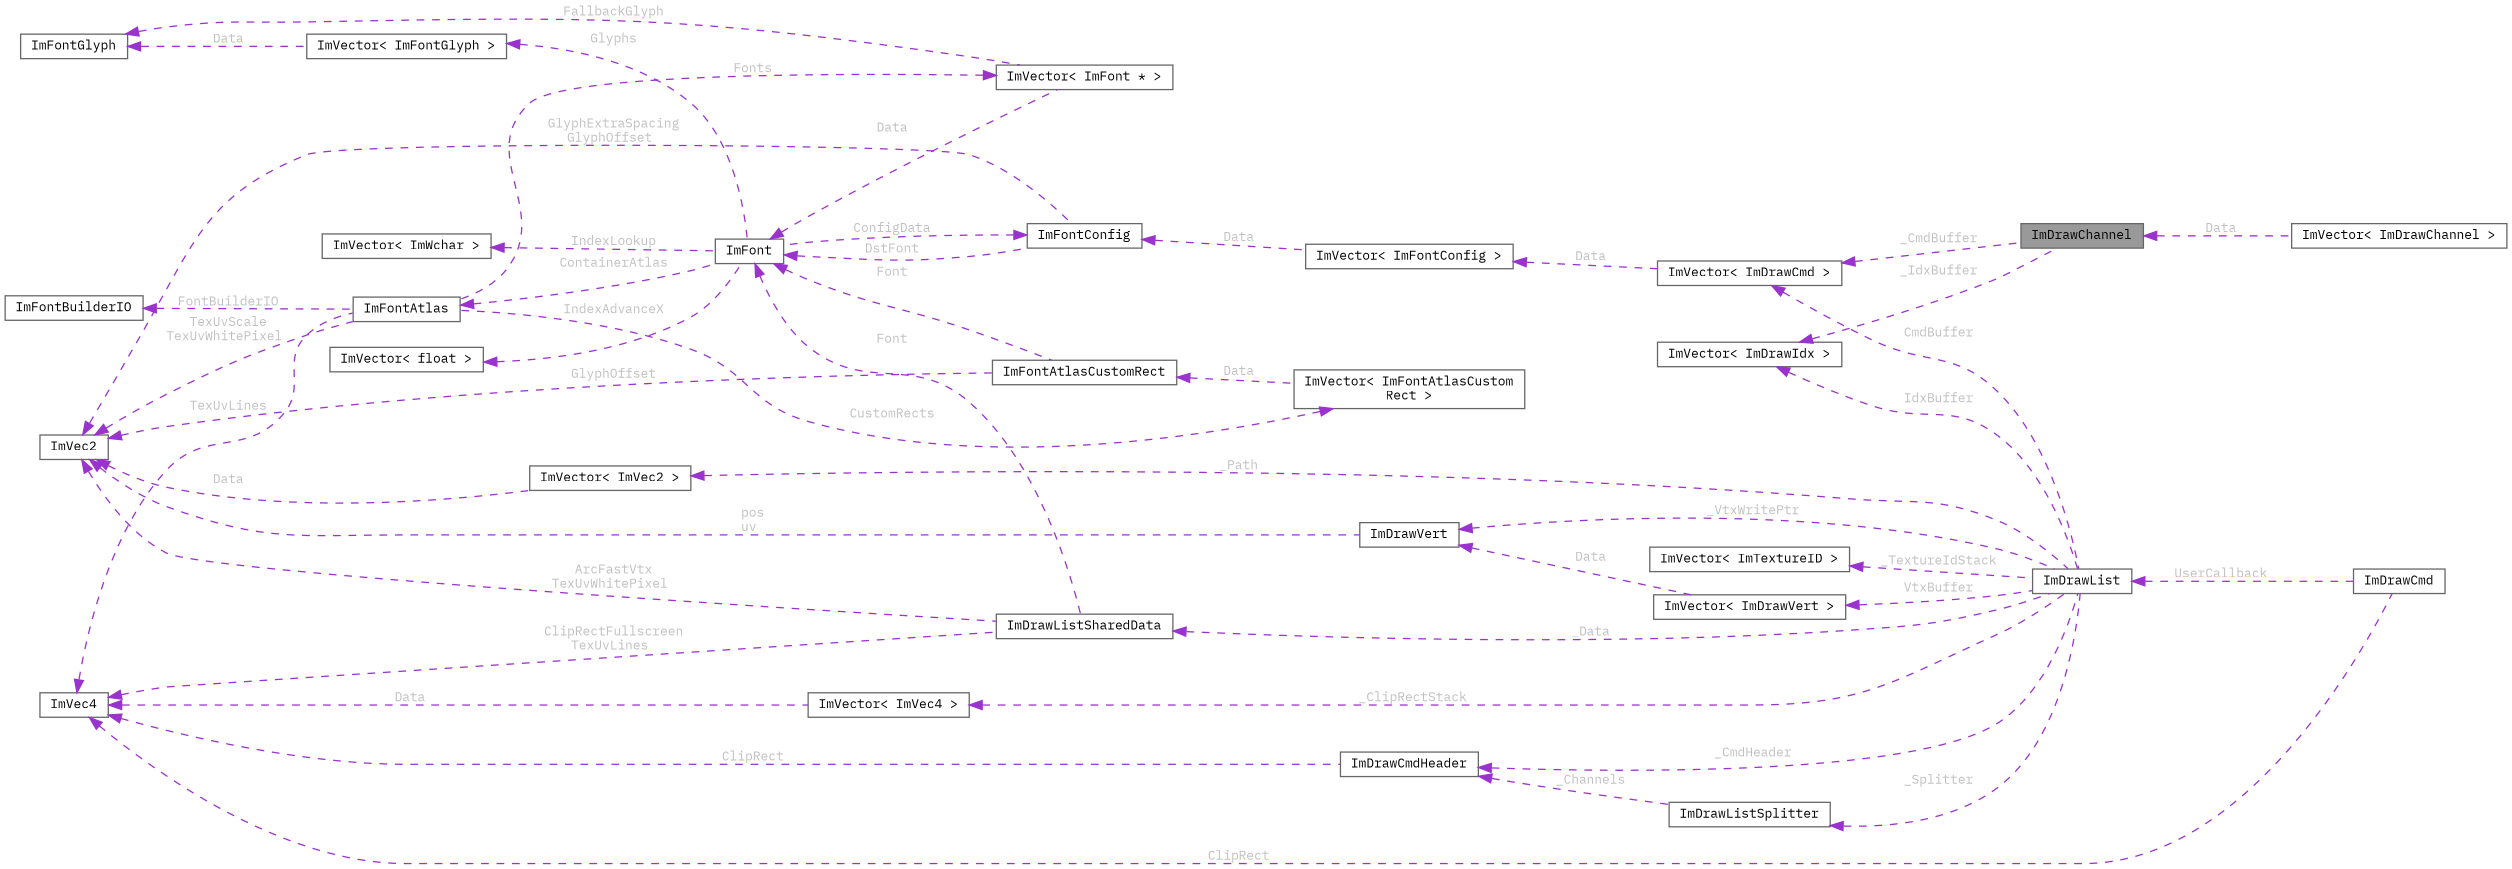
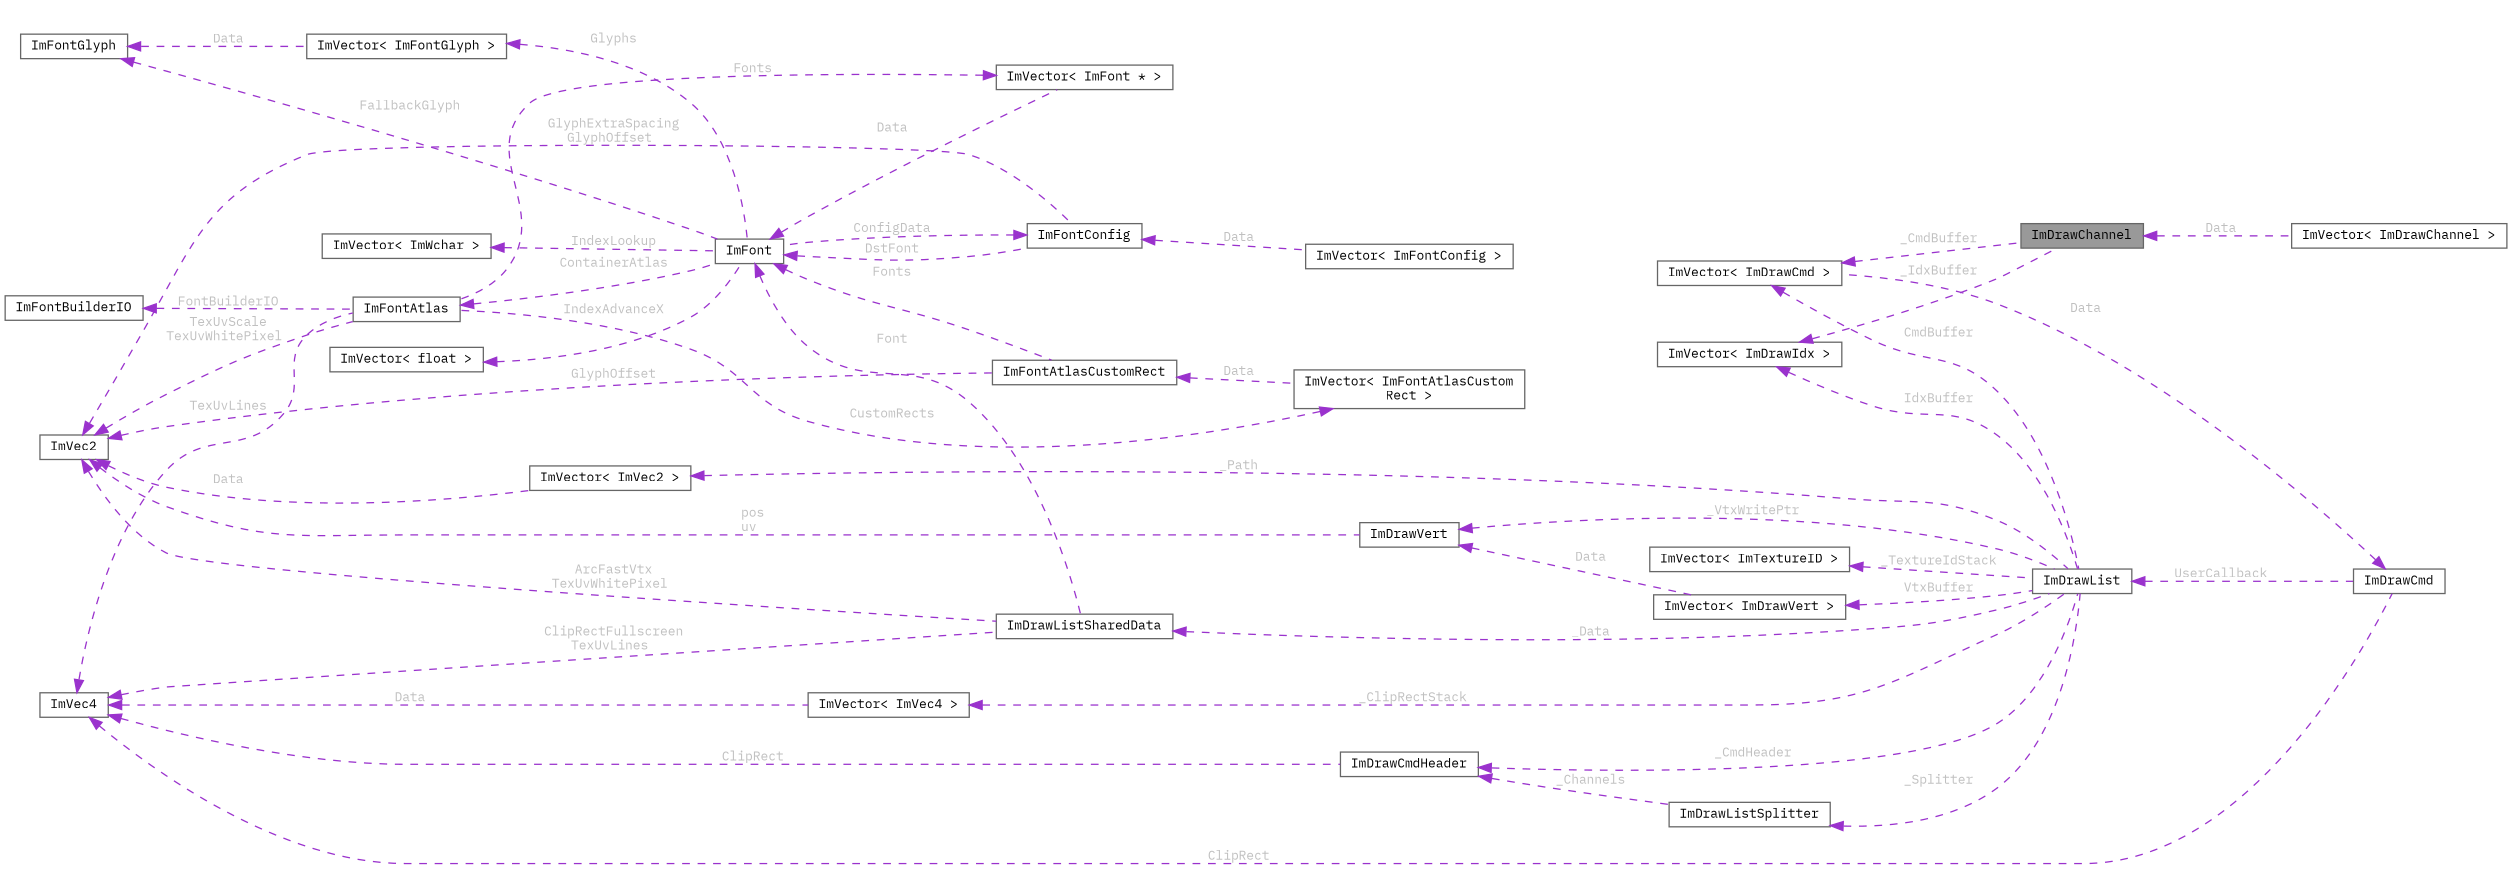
edge "ImVector< ImFont * >" -> "ImFontGlyph": now "ImFont" -> "ImFontGlyph"
edge "ImVector< ImDrawCmd >" -> "ImVector< ImFontConfig >": now "ImVector< ImDrawCmd >" -> "ImDrawCmd"
edge "ImFontAtlasCustomRect" -> "ImFont": label " Font" -> " Fonts"
